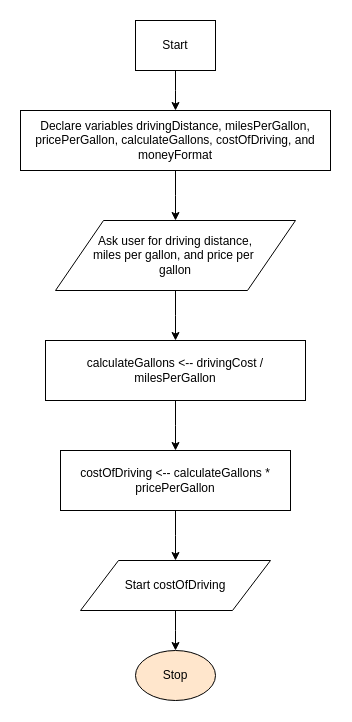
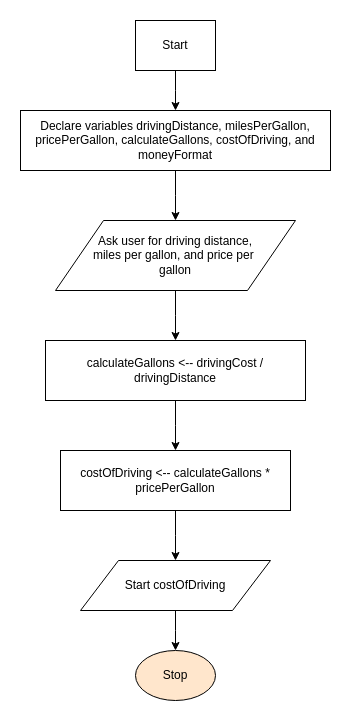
node "calculateGallons <-- drivingCost / milesPerGallon": label "calculateGallons <-- drivingCost / milesPerGallon" -> "calculateGallons <-- drivingCost / drivingDistance"
